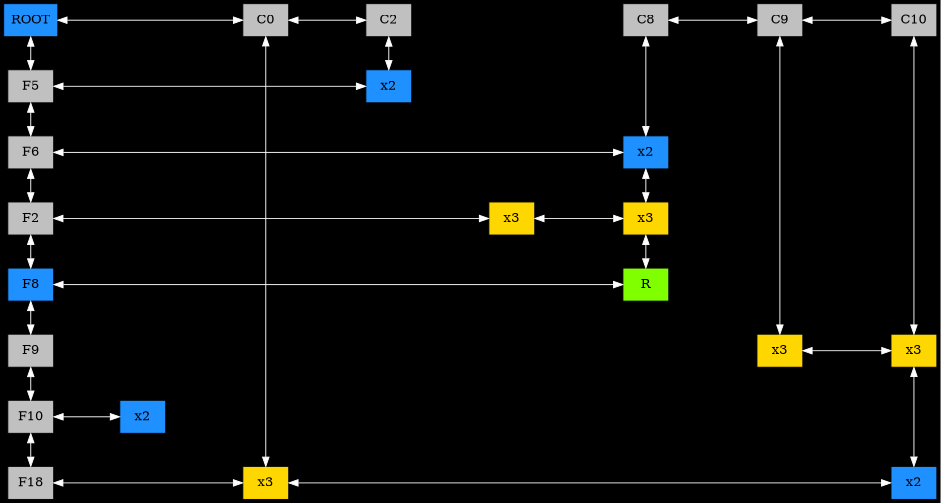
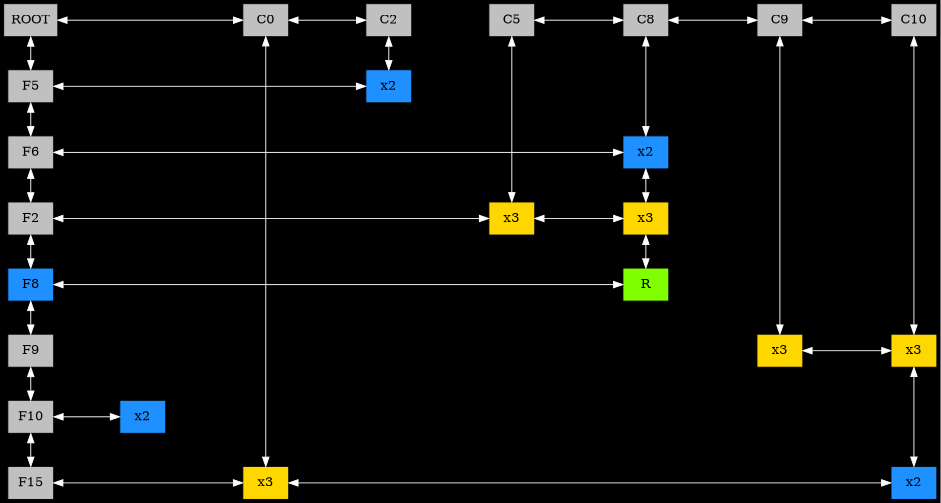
node "ROOT": fillcolor dodgerblue1 -> gray
node "C5": added
node "F18": label "F18" -> "F15"
